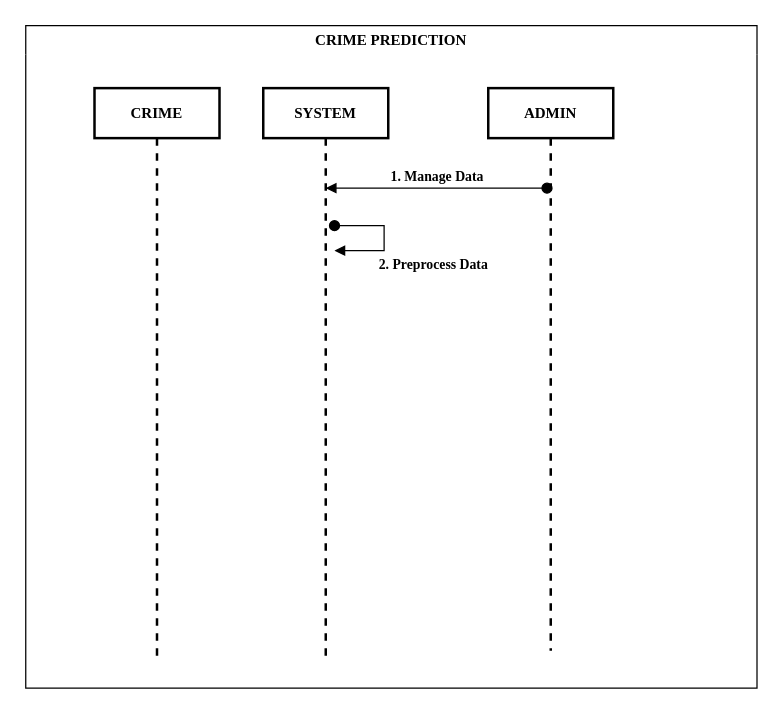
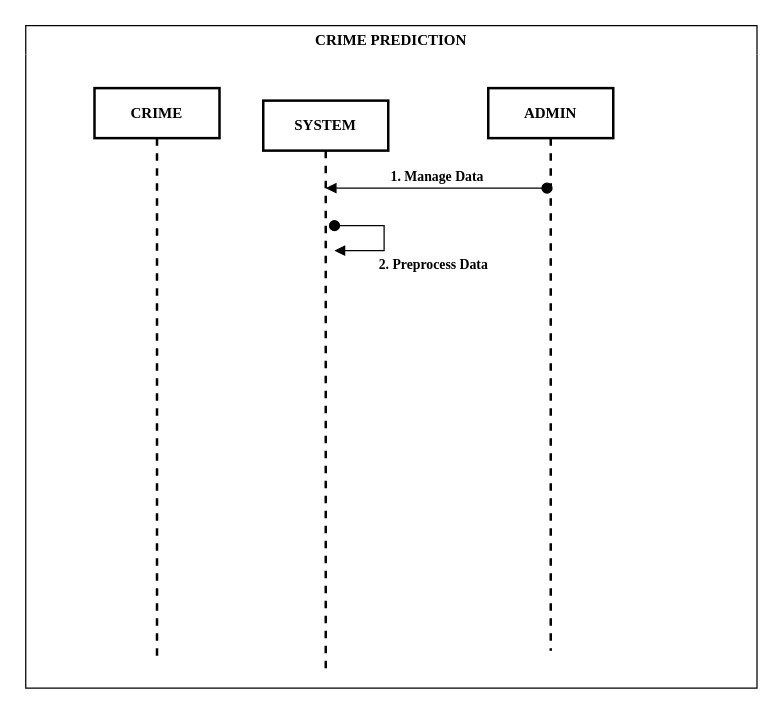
node "SYSTEM": moved (326, 376) -> (326, 388)
